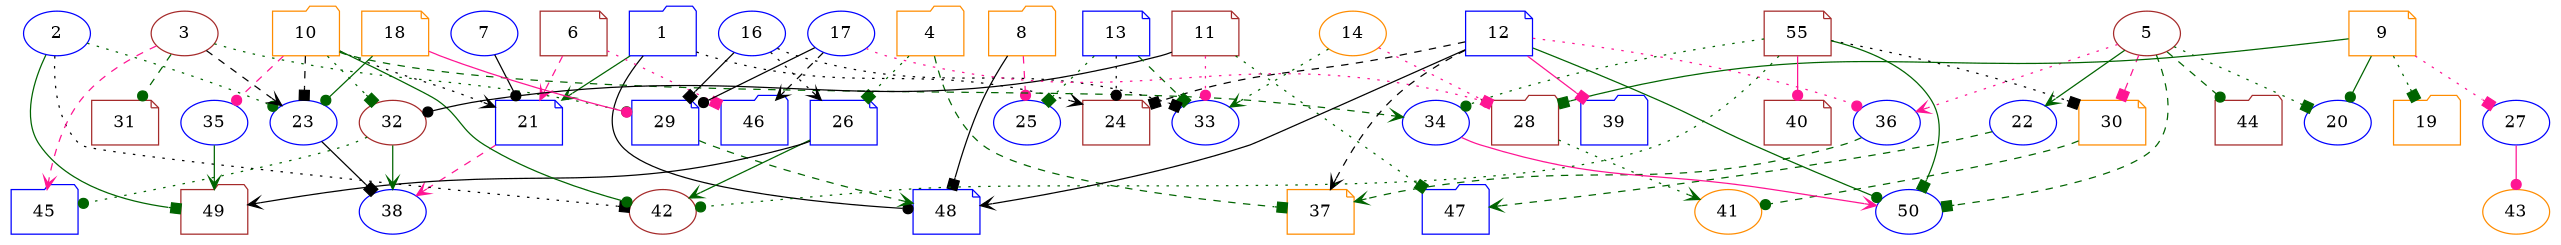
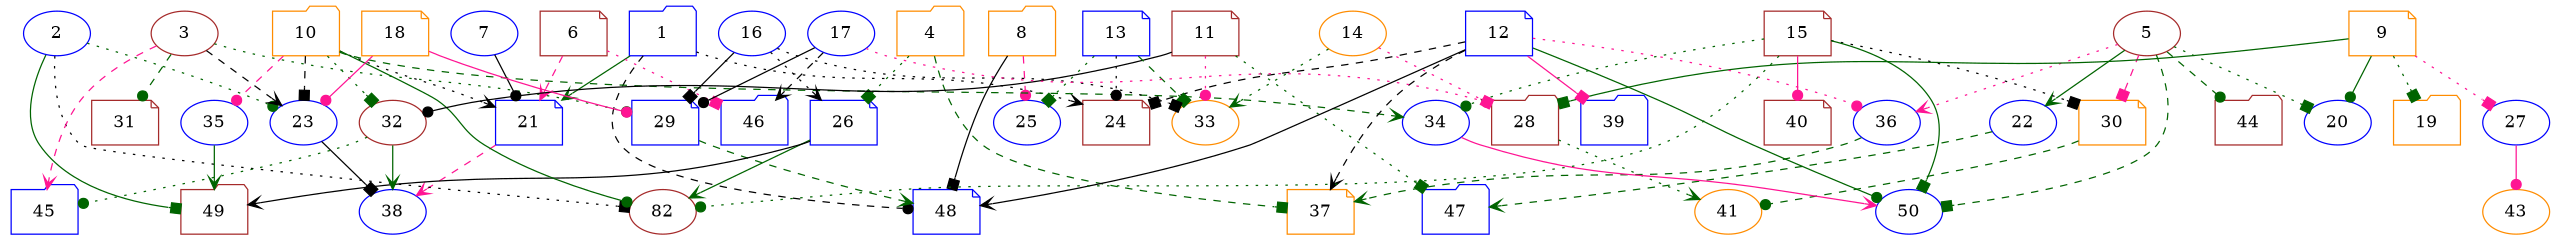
node "55": label "55" -> "15"
edge "18" -> "23": color darkgreen -> deeppink
node "33": color blue -> darkorange
edge "1" -> "48": style solid -> dashed
node "42": label "42" -> "82"
